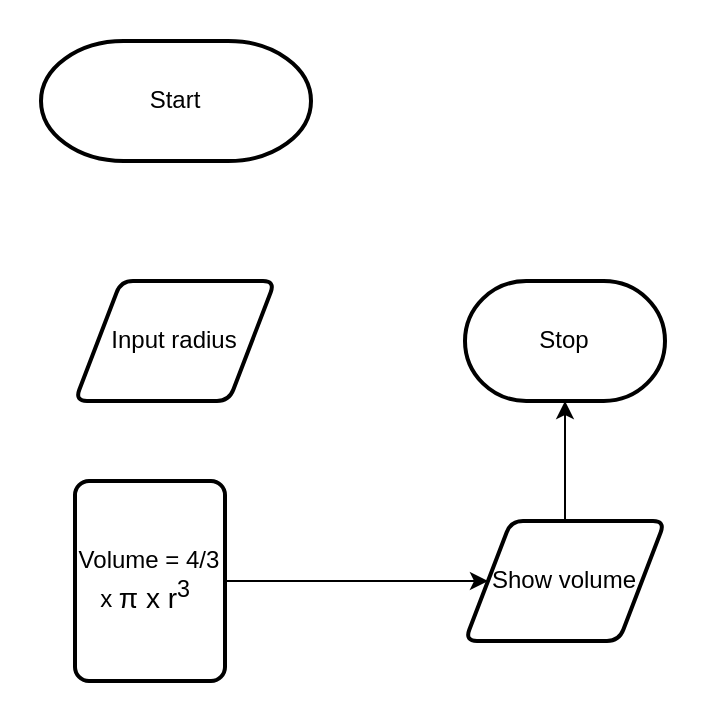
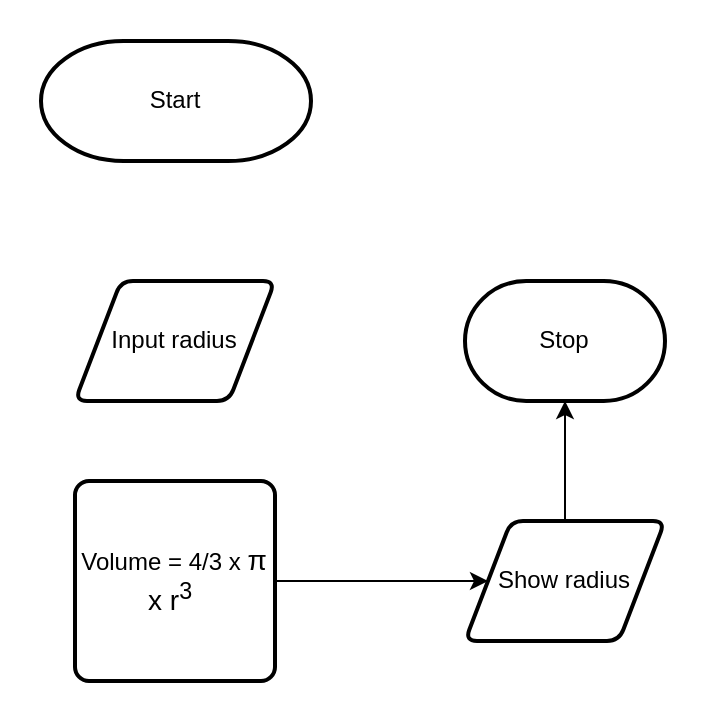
node "Volume = 4/3 x π x r3": size 150x200 -> 200x200
node "Show volume": label "Show volume" -> "Show radius"
